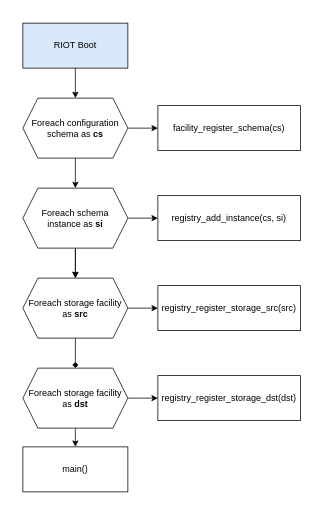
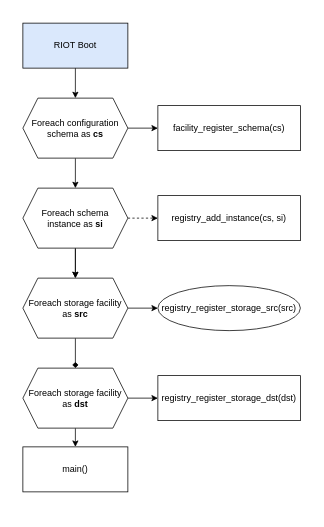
edge "Foreach schema instance as si" -> "registry_add_instance(cs, si)": style solid -> dashed
node "registry_register_storage_src(src)": shape rectangle -> ellipse
